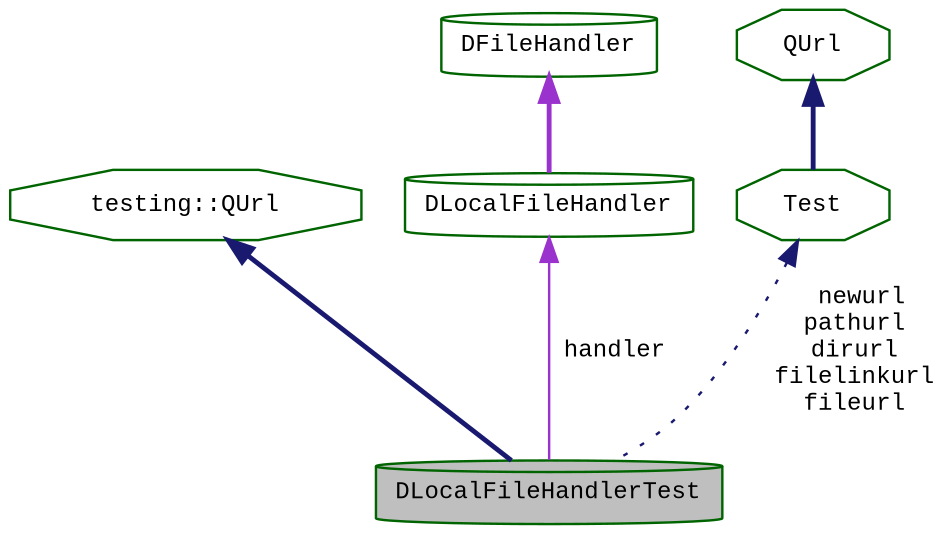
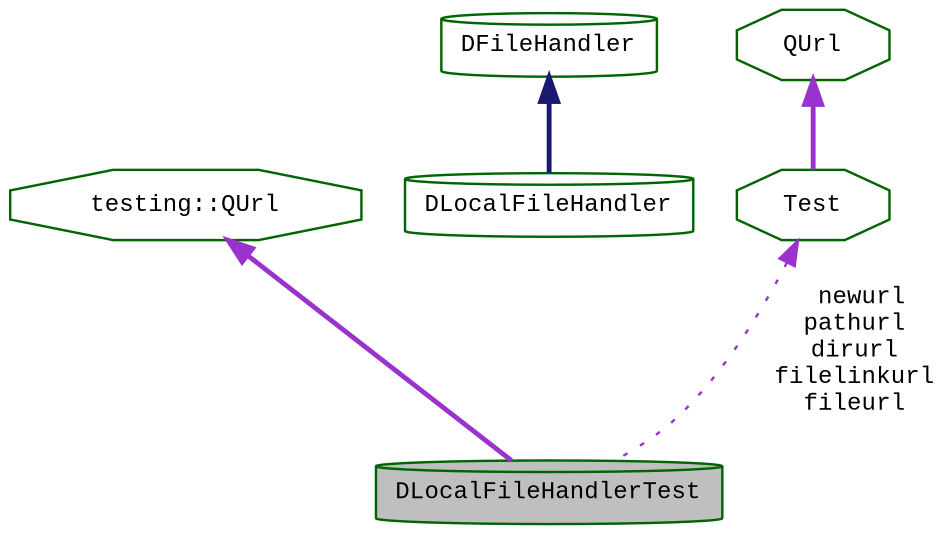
edge "DLocalFileHandler" -> "DFileHandler": color darkorchid3 -> midnightblue
edge "Test" -> "QUrl": color midnightblue -> darkorchid3
edge "DLocalFileHandlerTest" -> "testing::QUrl": color midnightblue -> darkorchid3
edge "DLocalFileHandlerTest" -> "DLocalFileHandler": removed, label "handler"
edge "DLocalFileHandlerTest" -> "Test": color midnightblue -> darkorchid3
